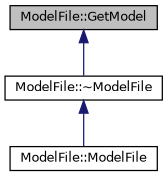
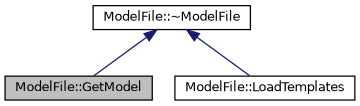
edge "ModelFile::~ModelFile" -> "ModelFile::GetModel": reversed
node "ModelFile::ModelFile": label "ModelFile::ModelFile" -> "ModelFile::LoadTemplates"
